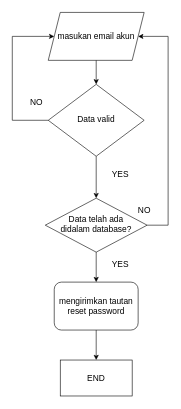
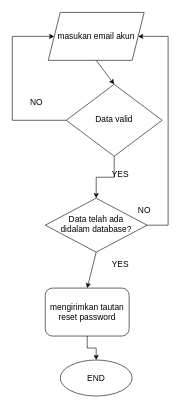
node "Data valid": moved (96, 120) -> (114, 120)
node "mengirimkan tautan reset password": moved (96, 306) -> (87, 312)
node "END": shape rectangle -> ellipse
